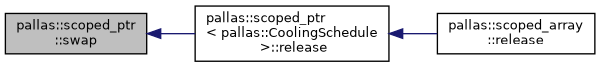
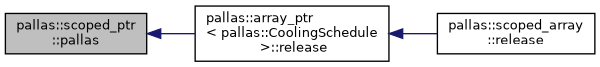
node "pallas::scoped_ptr ::swap": label "pallas::scoped_ptr ::swap" -> "pallas::scoped_ptr ::pallas"
node "pallas::scoped_ptr < pallas::CoolingSchedule >::release": label "pallas::scoped_ptr < pallas::CoolingSchedule >::release" -> "pallas::array_ptr < pallas::CoolingSchedule >::release"
